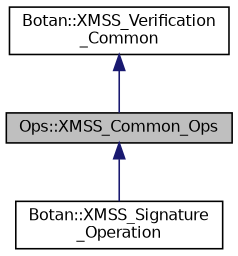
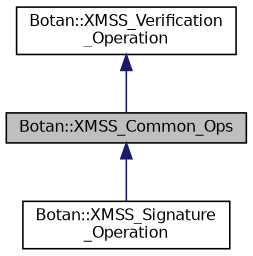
node "Botan::XMSS_Verification _Common": label "Botan::XMSS_Verification _Common" -> "Botan::XMSS_Verification _Operation"
node "Ops::XMSS_Common_Ops": label "Ops::XMSS_Common_Ops" -> "Botan::XMSS_Common_Ops"
